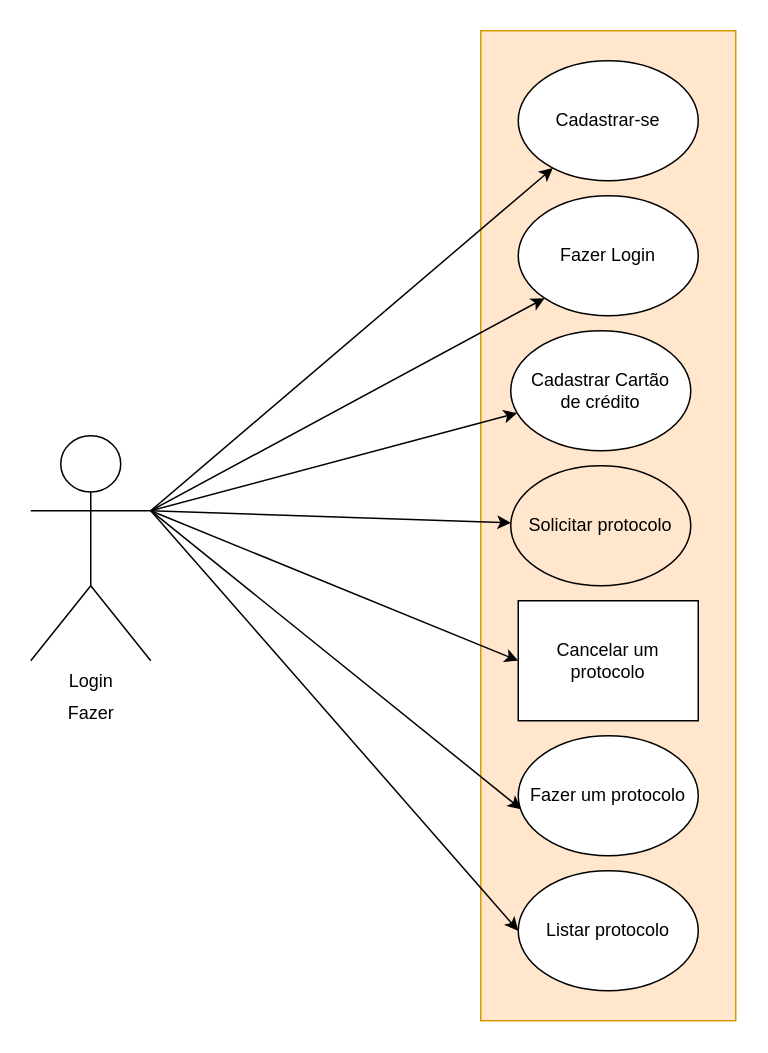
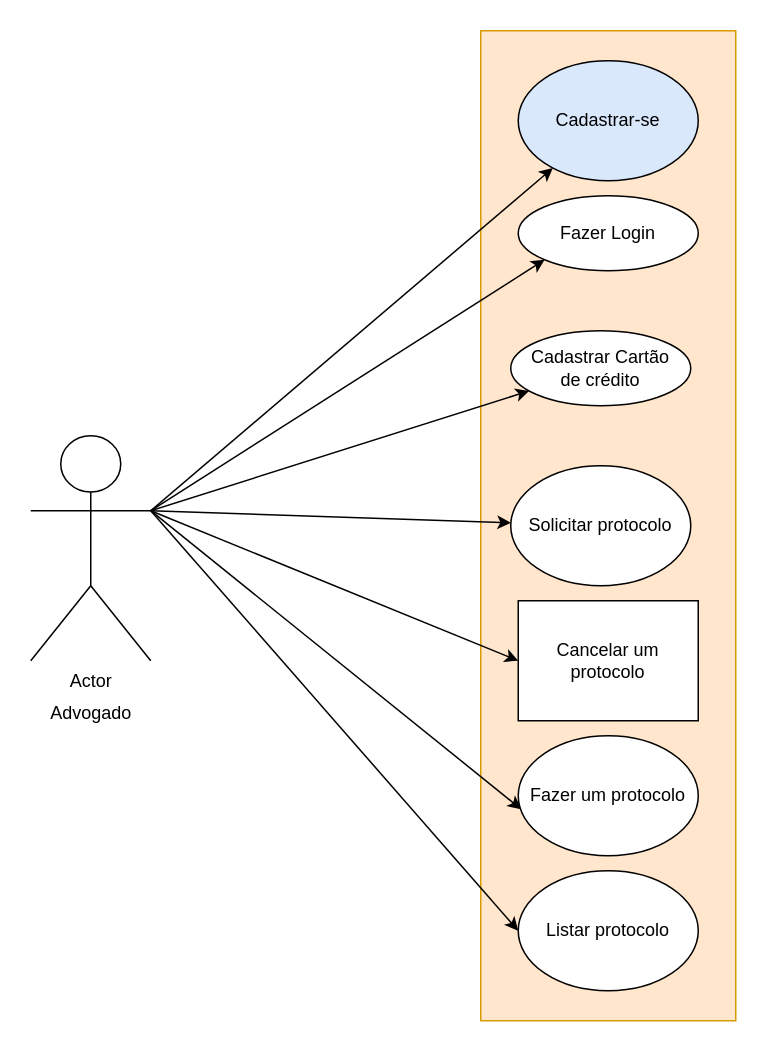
node "Cadastrar-se": fillcolor #ffffff -> #dae8fc
node "Fazer Login": size 180x120 -> 180x75
node "Cadastrar Cartão de crédito": size 180x120 -> 180x75
node "Solicitar protocolo": fillcolor #ffe6cc -> #ffffff
node "Login": label "Login" -> "Actor"
node "Fazer": label "Fazer" -> "Advogado"
